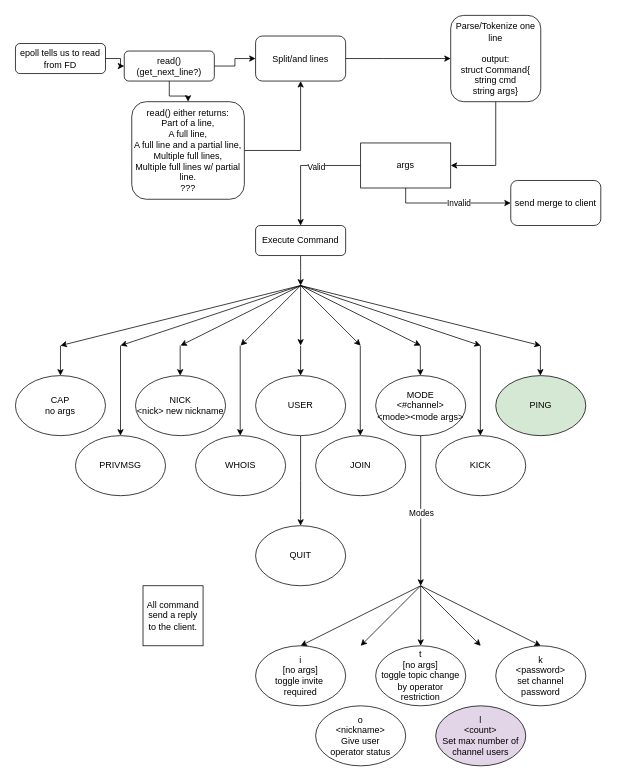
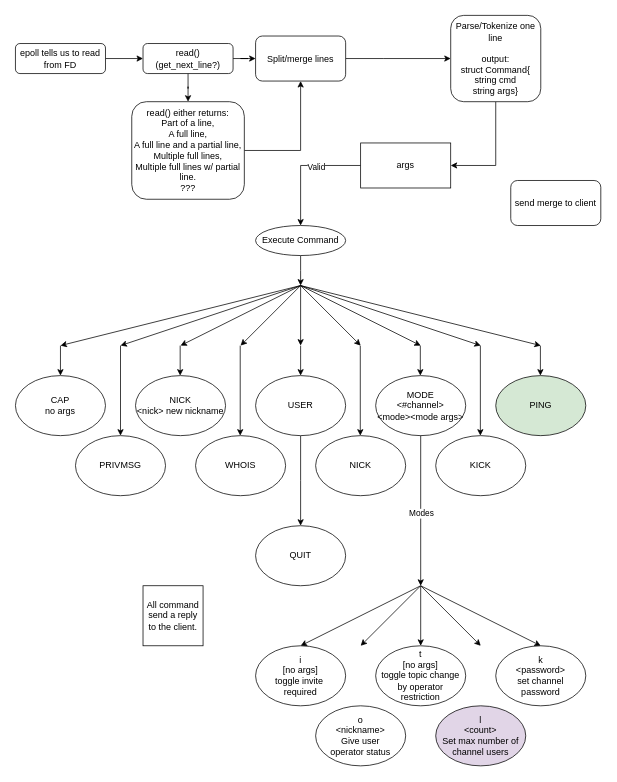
node "Split/and lines": label "Split/and lines" -> "Split/merge lines"
node "read() (get_next_line?)": moved (169, 66) -> (188, 59)
edge "args" -> "send merge to client": removed, label "Invalid"
node "Execute Command": shape rounded rectangle -> ellipse
node "JOIN": label "JOIN" -> "NICK"
